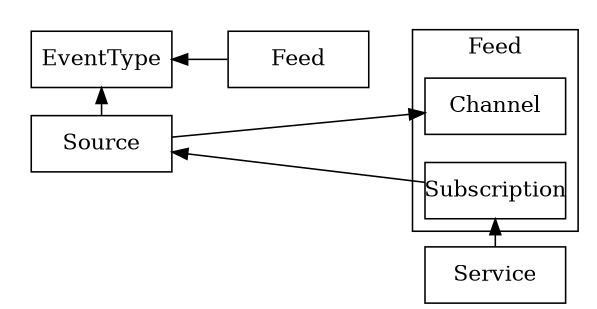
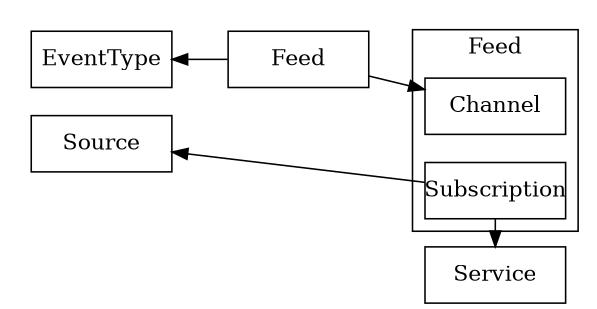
edge "Source" -> "EventType": removed
edge "Source" -> "Channel": now "Feed" -> "Channel"
edge "Service" -> "Subscription": reversed
